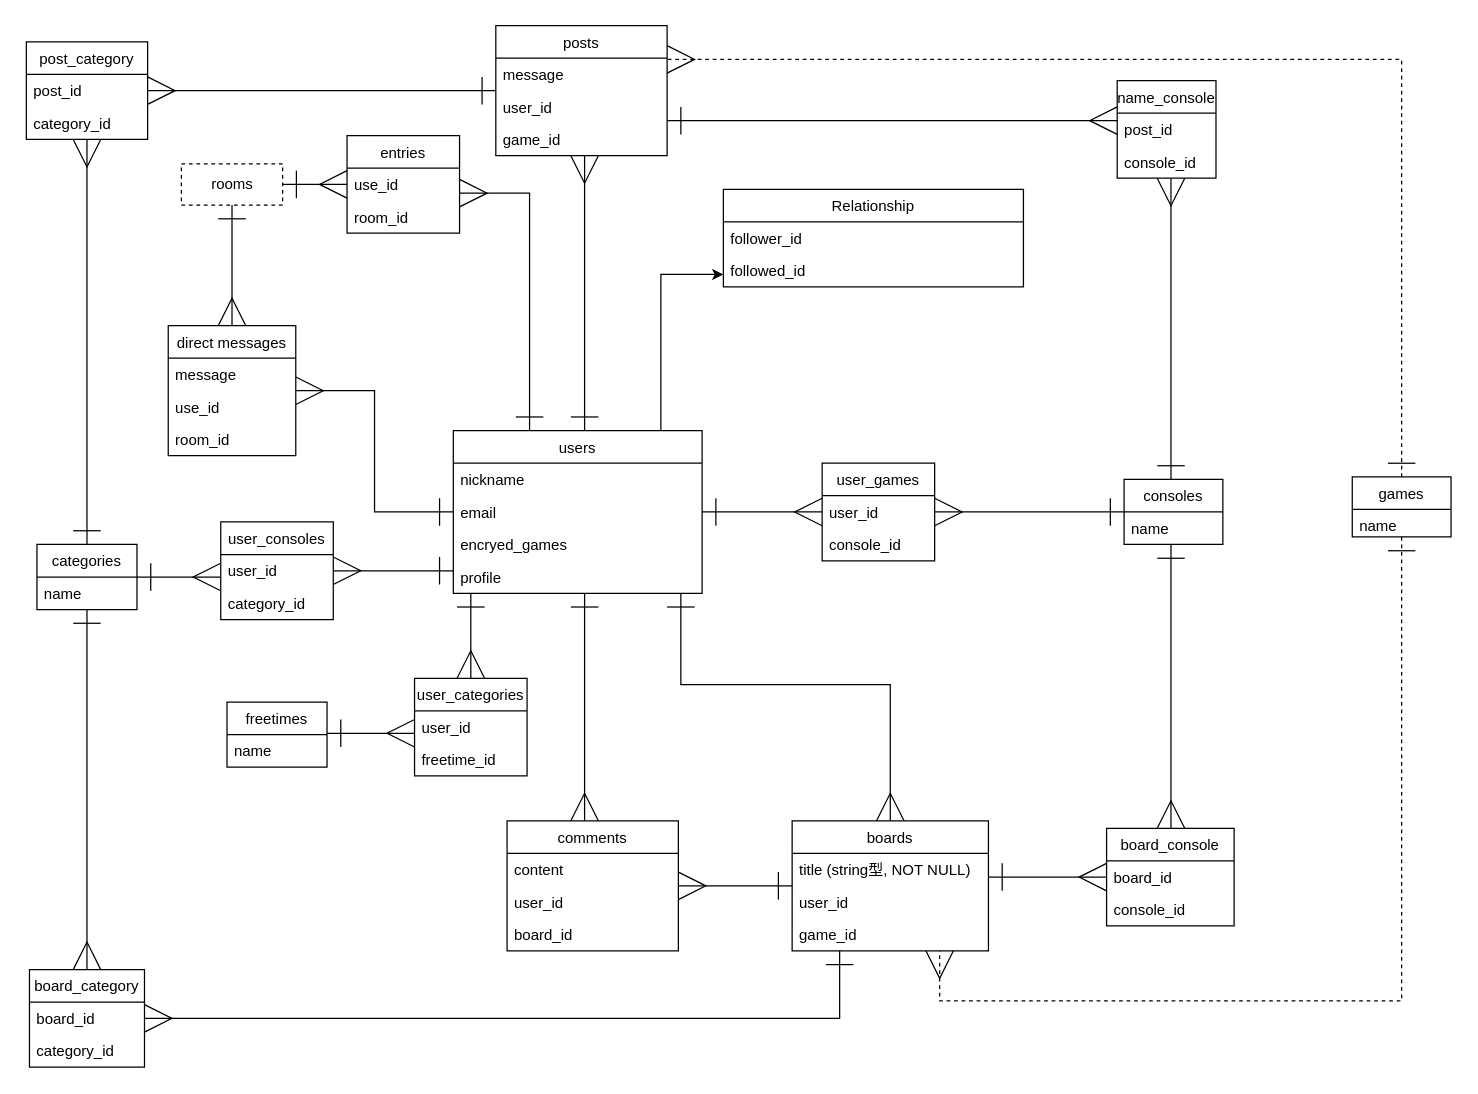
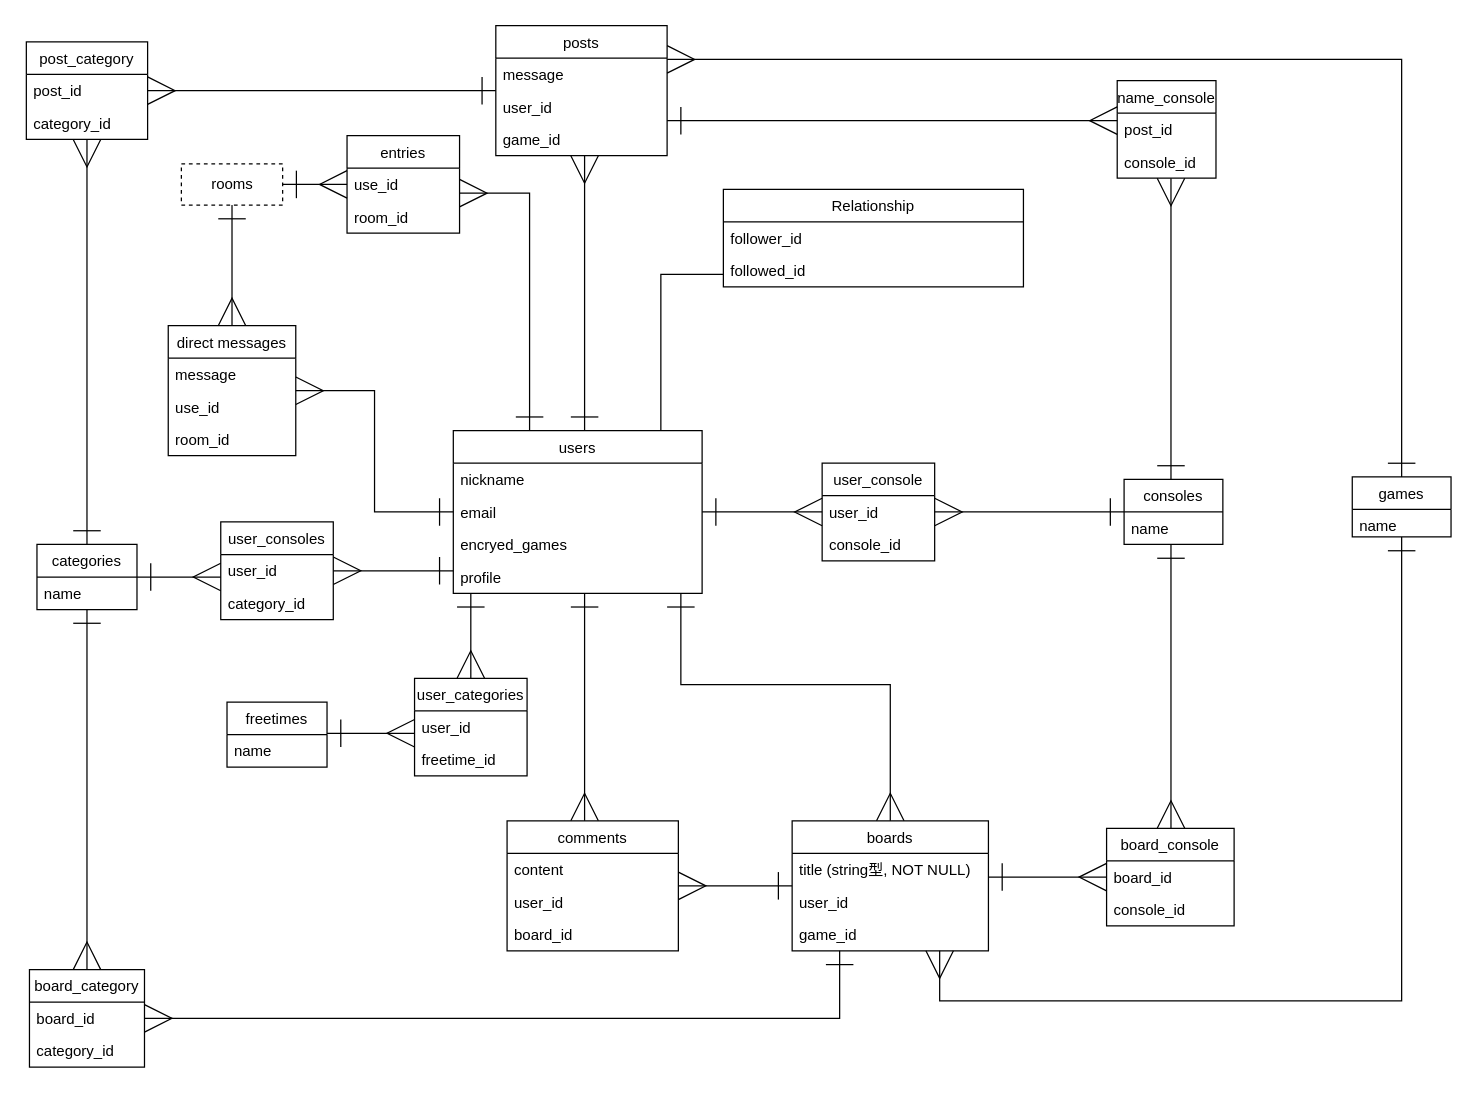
edge "posts" -- "games": style dashed -> solid
edge "users" -> "Relationship": arrowhead classic -> none
node "user_games": label "user_games" -> "user_console"
edge "games" -- "boards": style dashed -> solid
